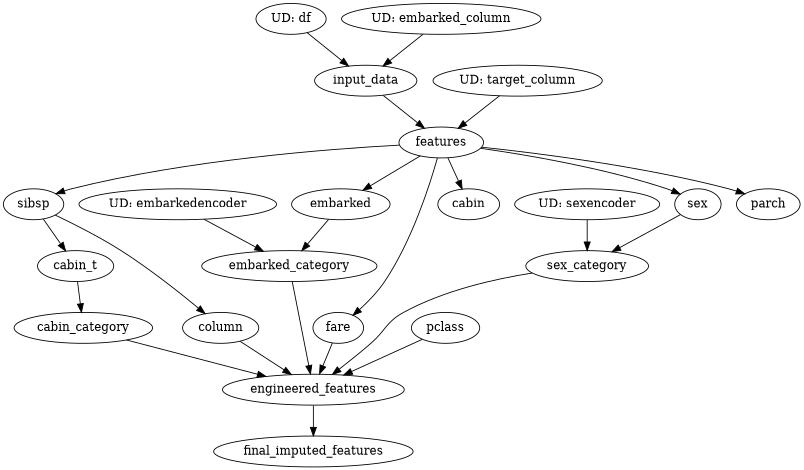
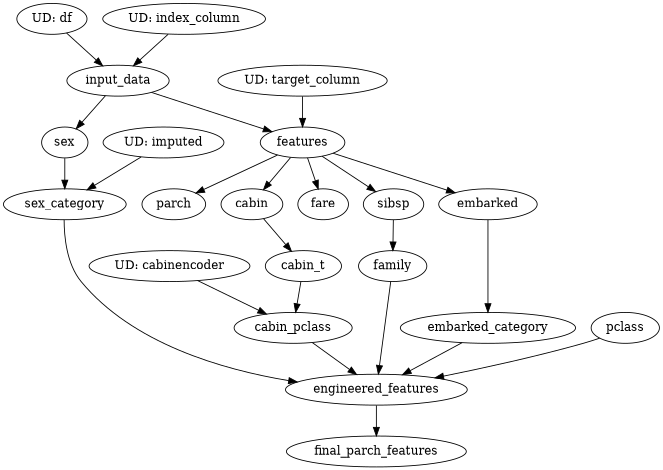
node "UD: embarked_column": label "UD: embarked_column" -> "UD: index_column"
edge "features" -> "sex": now "input_data" -> "sex"
node "UD: embarkedencoder": removed
node "UD: sexencoder": label "UD: sexencoder" -> "UD: imputed"
edge "sibsp" -> "cabin_t": now "cabin" -> "cabin_t"
node "UD: cabinencoder": added
node "cabin_category": label "cabin_category" -> "cabin_pclass"
node "column": label "column" -> "family"
edge "fare" -> "engineered_features": removed
node "final_imputed_features": label "final_imputed_features" -> "final_parch_features"
